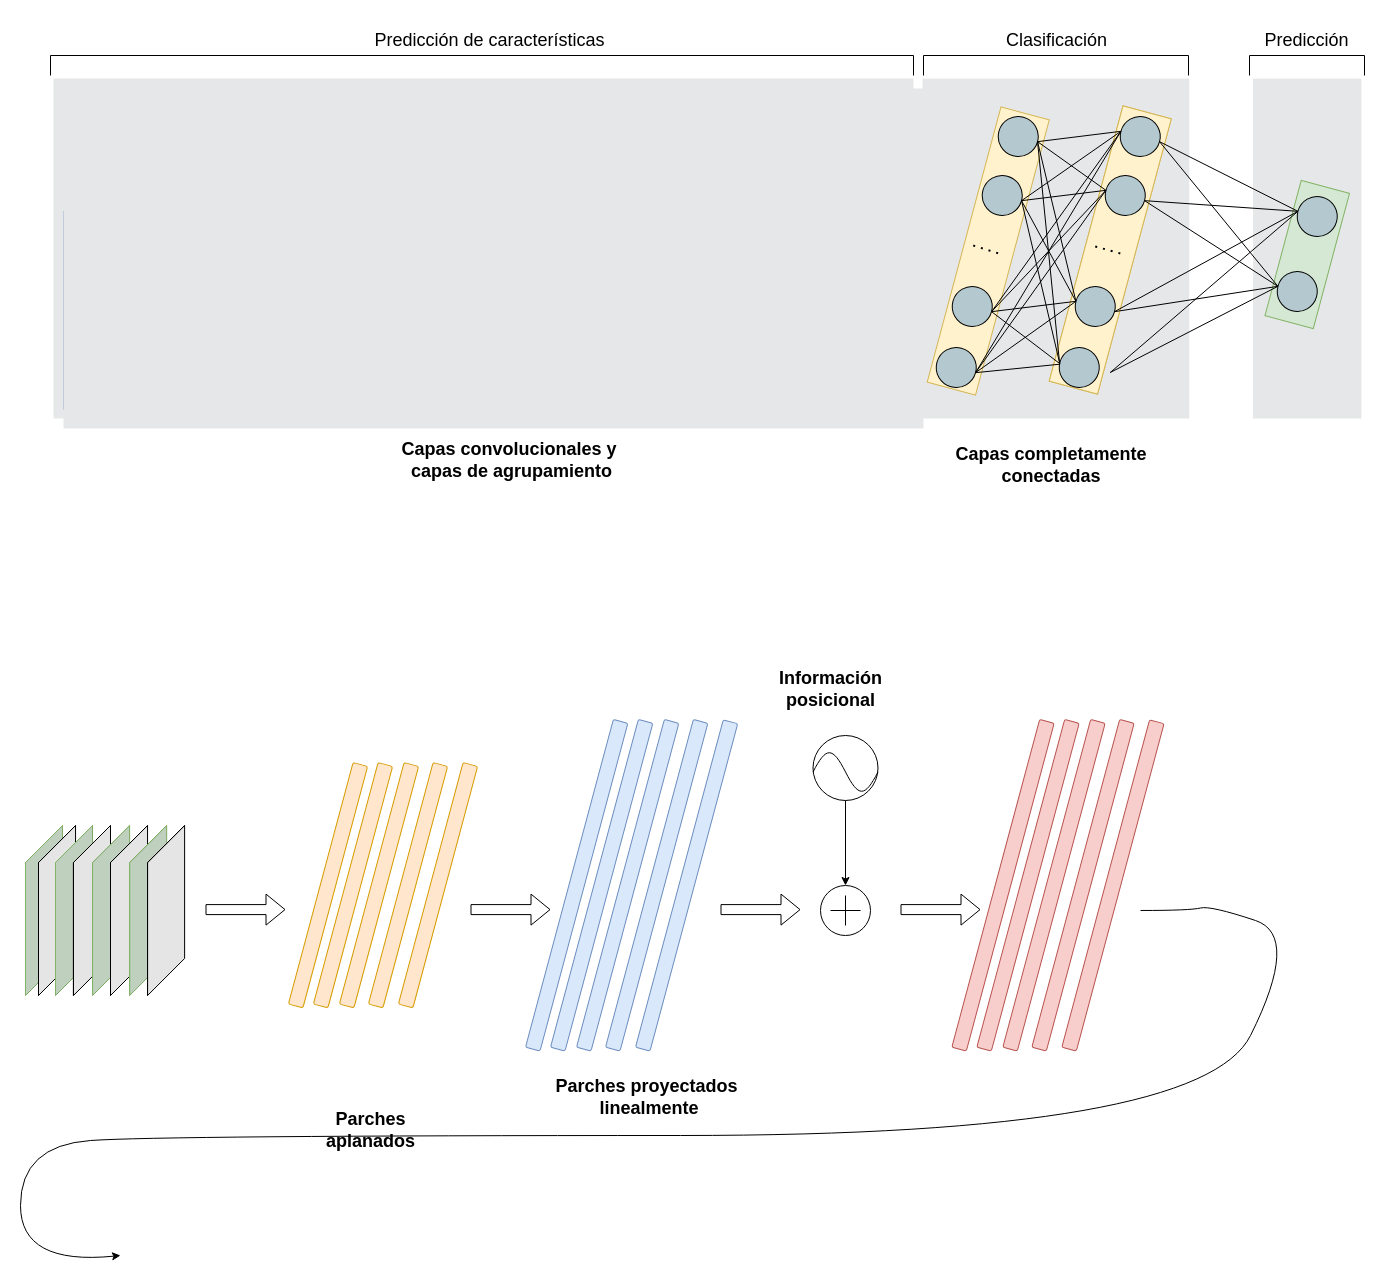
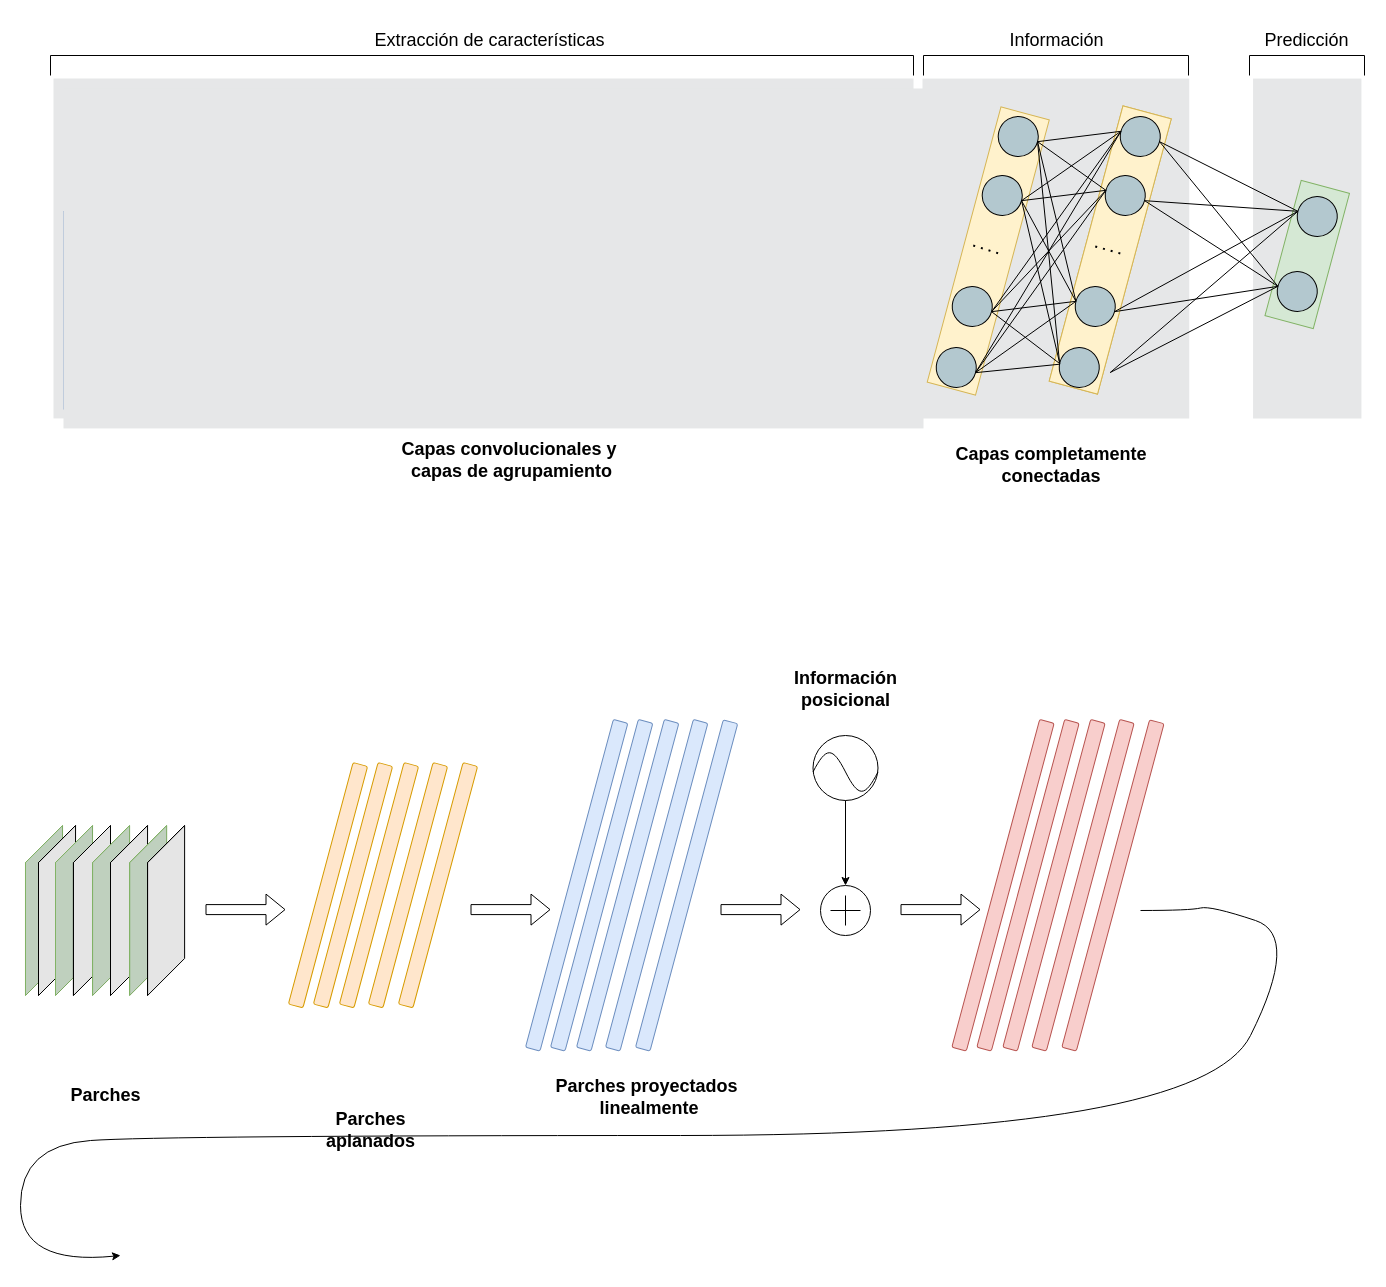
node "Predicción de características": label "Predicción de características" -> "Extracción de características"
node "Clasificación": label "Clasificación" -> "Información"
node "Información posicional": moved (831, 689) -> (846, 689)
node "Parches": added
